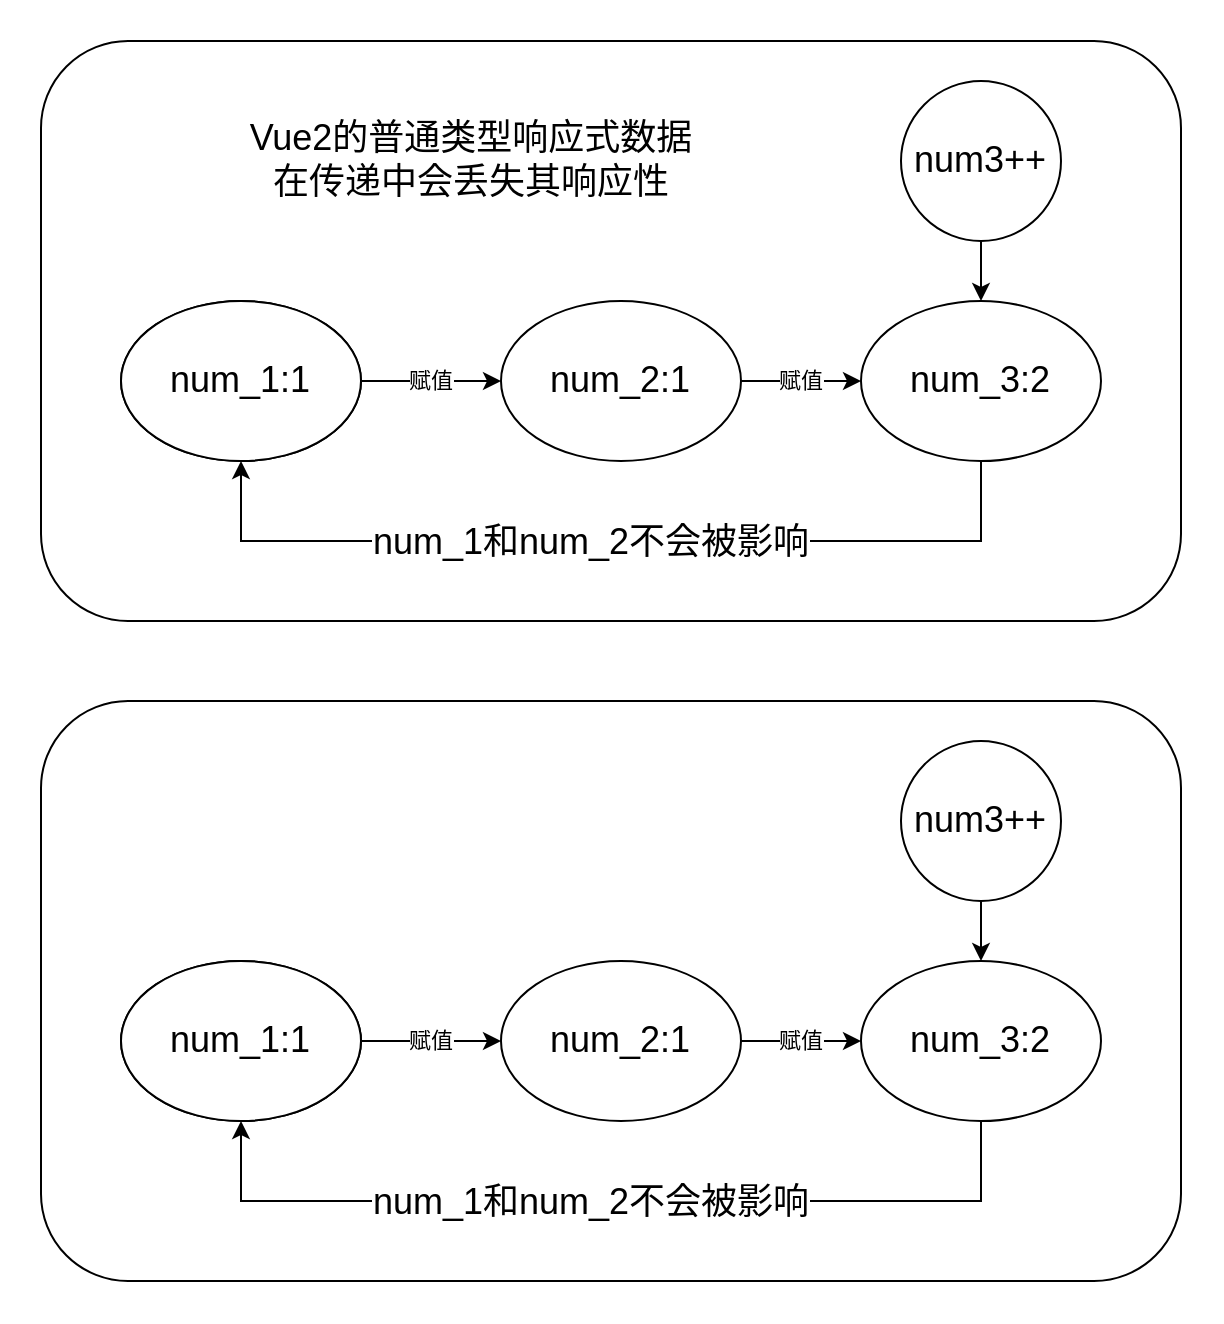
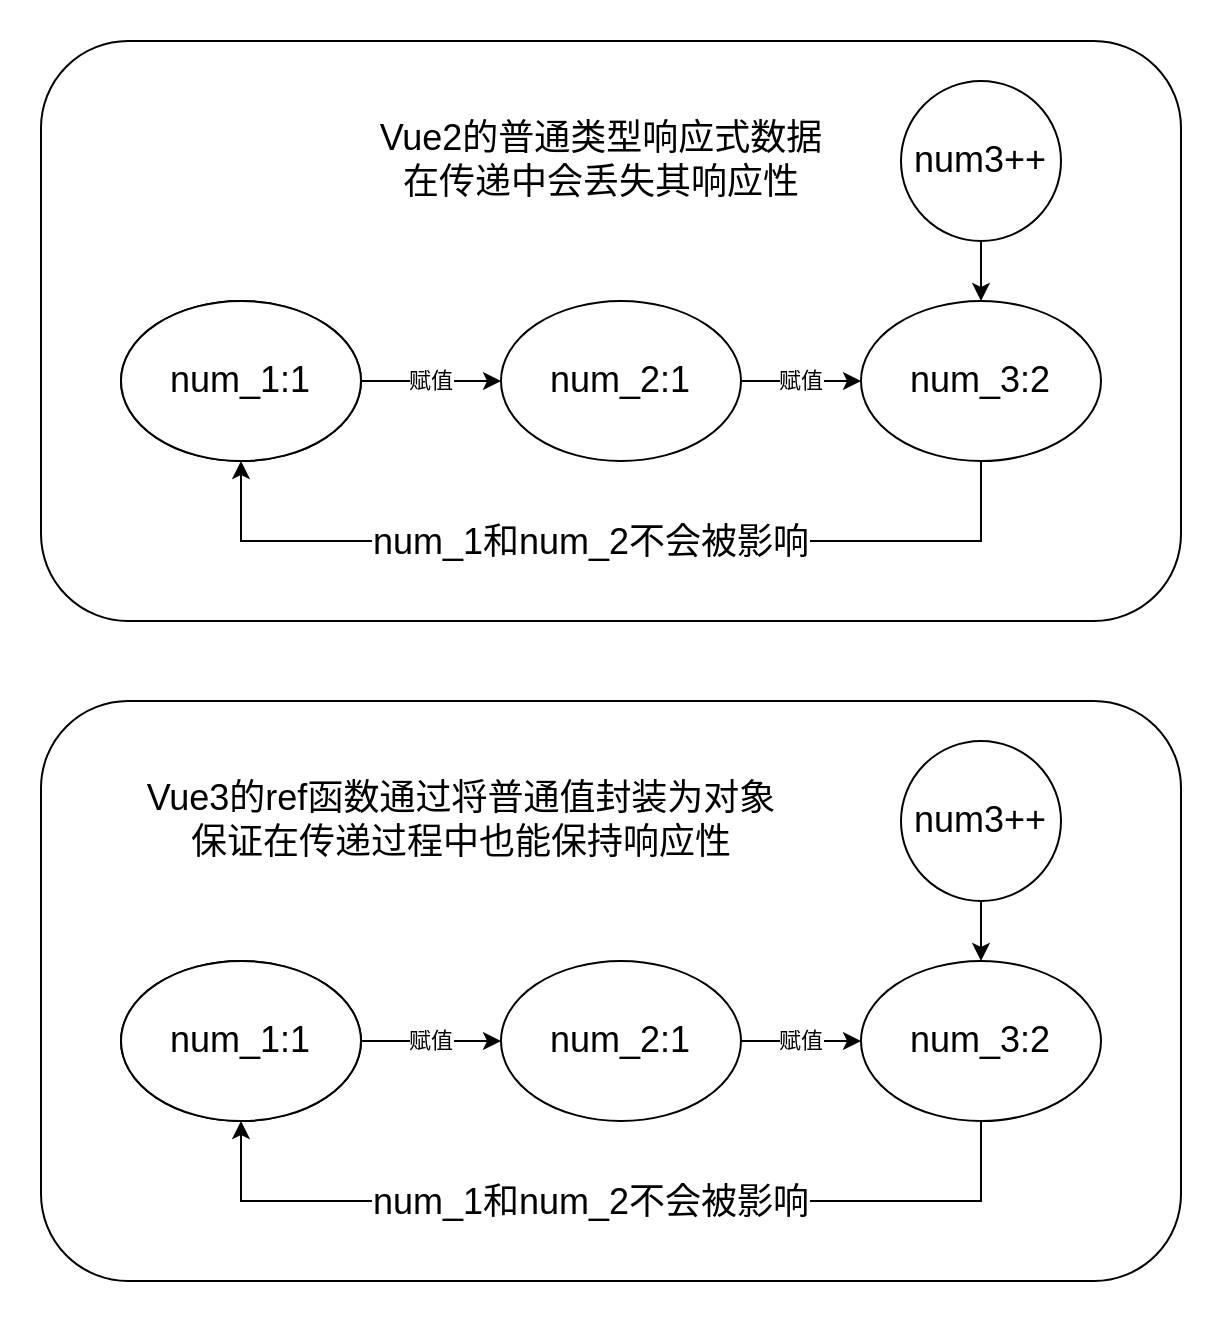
node "Vue2的普通类型响应式数据 在传递中会丢失其响应性": moved (471, 161) -> (601, 161)
node "Vue3的ref函数通过将普通值封装为对象 保证在传递过程中也能保持响应性": added
